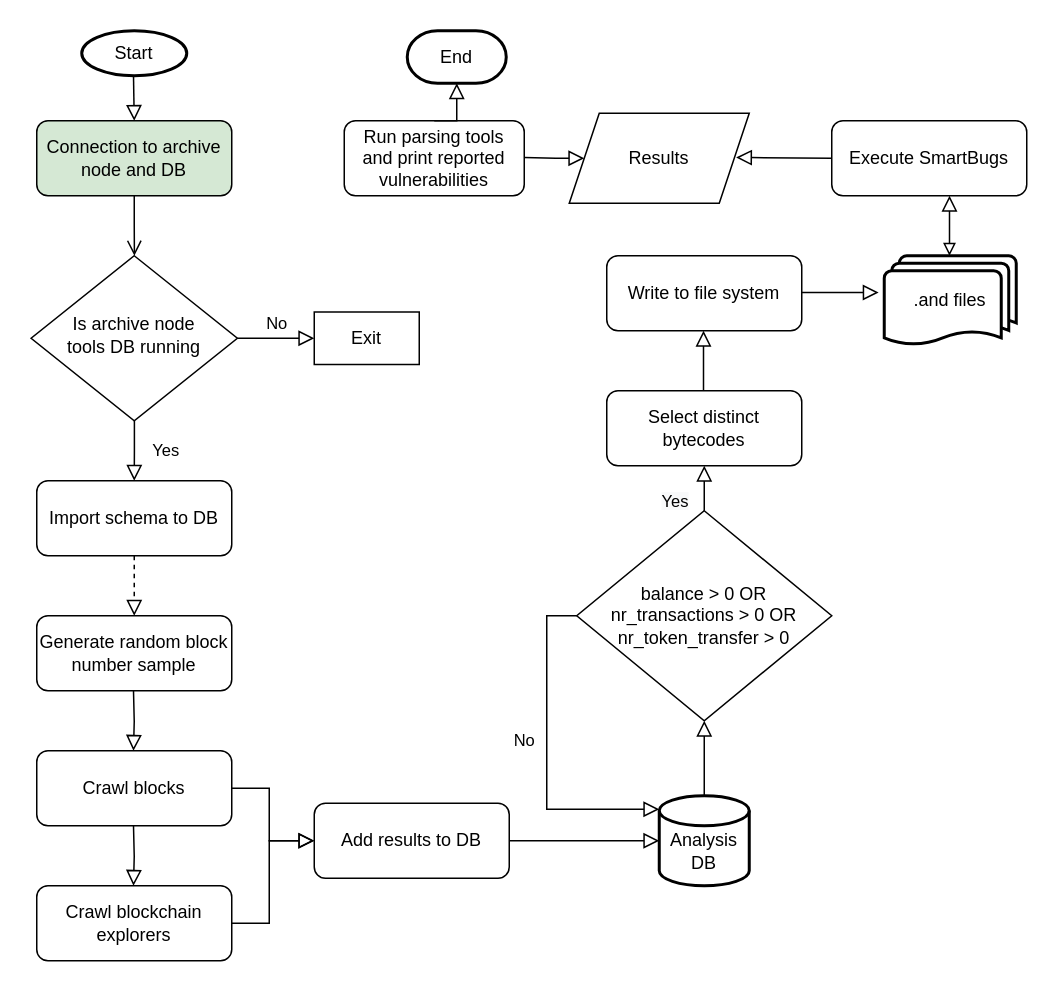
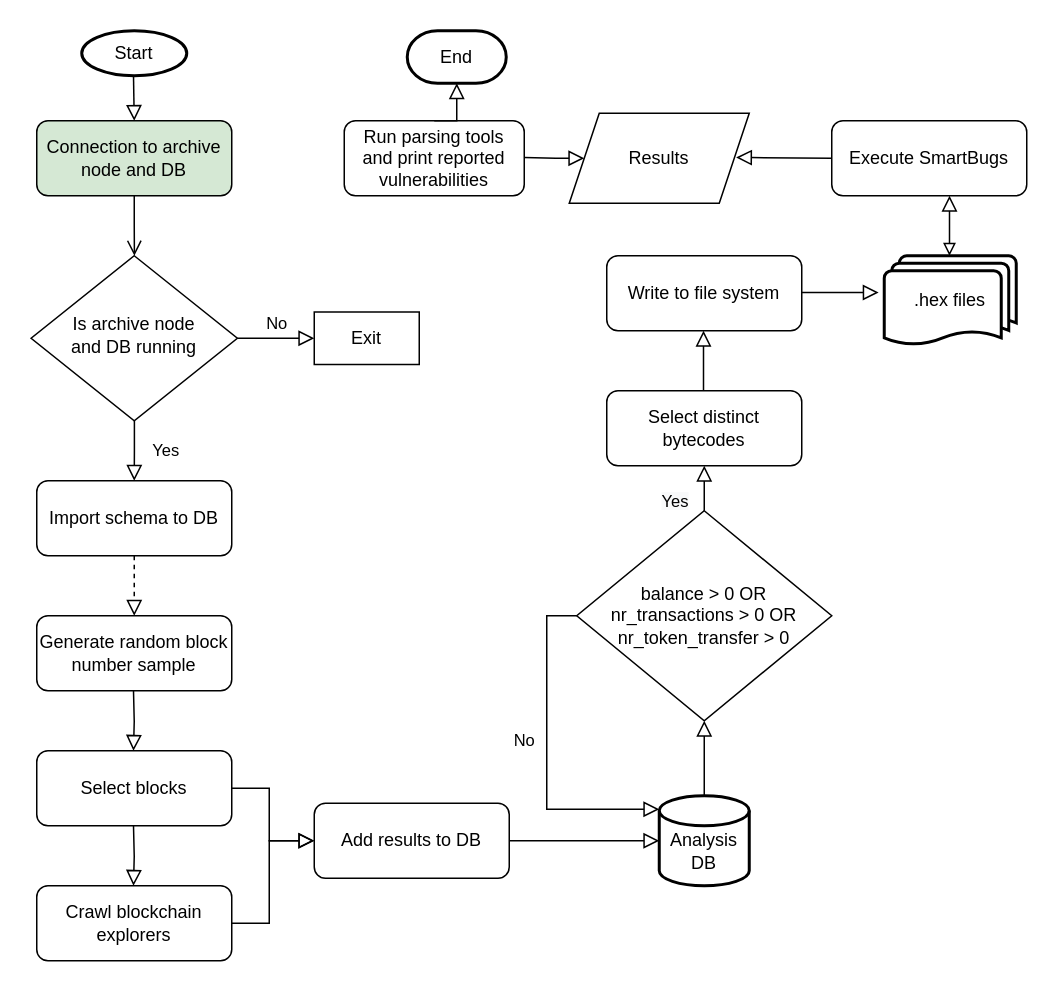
node ".and files": label ".and files" -> ".hex files"
node "Is archive node tools DB running": label "Is archive node tools DB running" -> "Is archive node and DB running"
node "Crawl blocks": label "Crawl blocks" -> "Select blocks"
